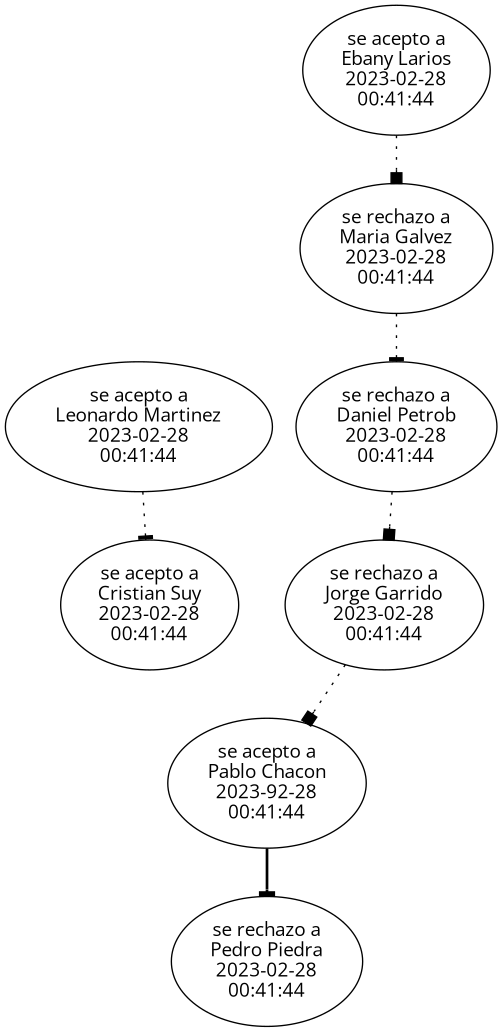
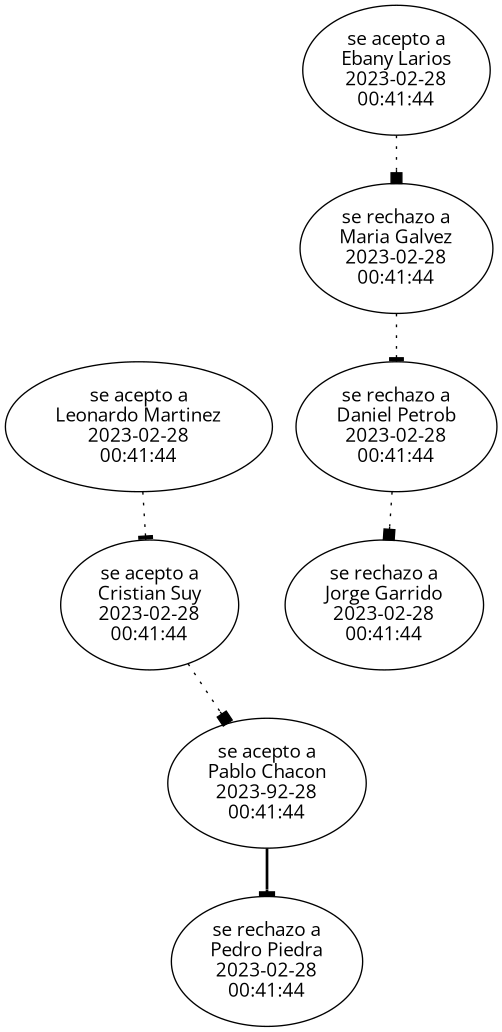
edge "se rechazo a Jorge Garrido 2023-02-28 00:41:44" -> "se acepto a Pablo Chacon 2023-92-28 00:41:44": now "se acepto a Cristian Suy 2023-02-28 00:41:44" -> "se acepto a Pablo Chacon 2023-92-28 00:41:44"
